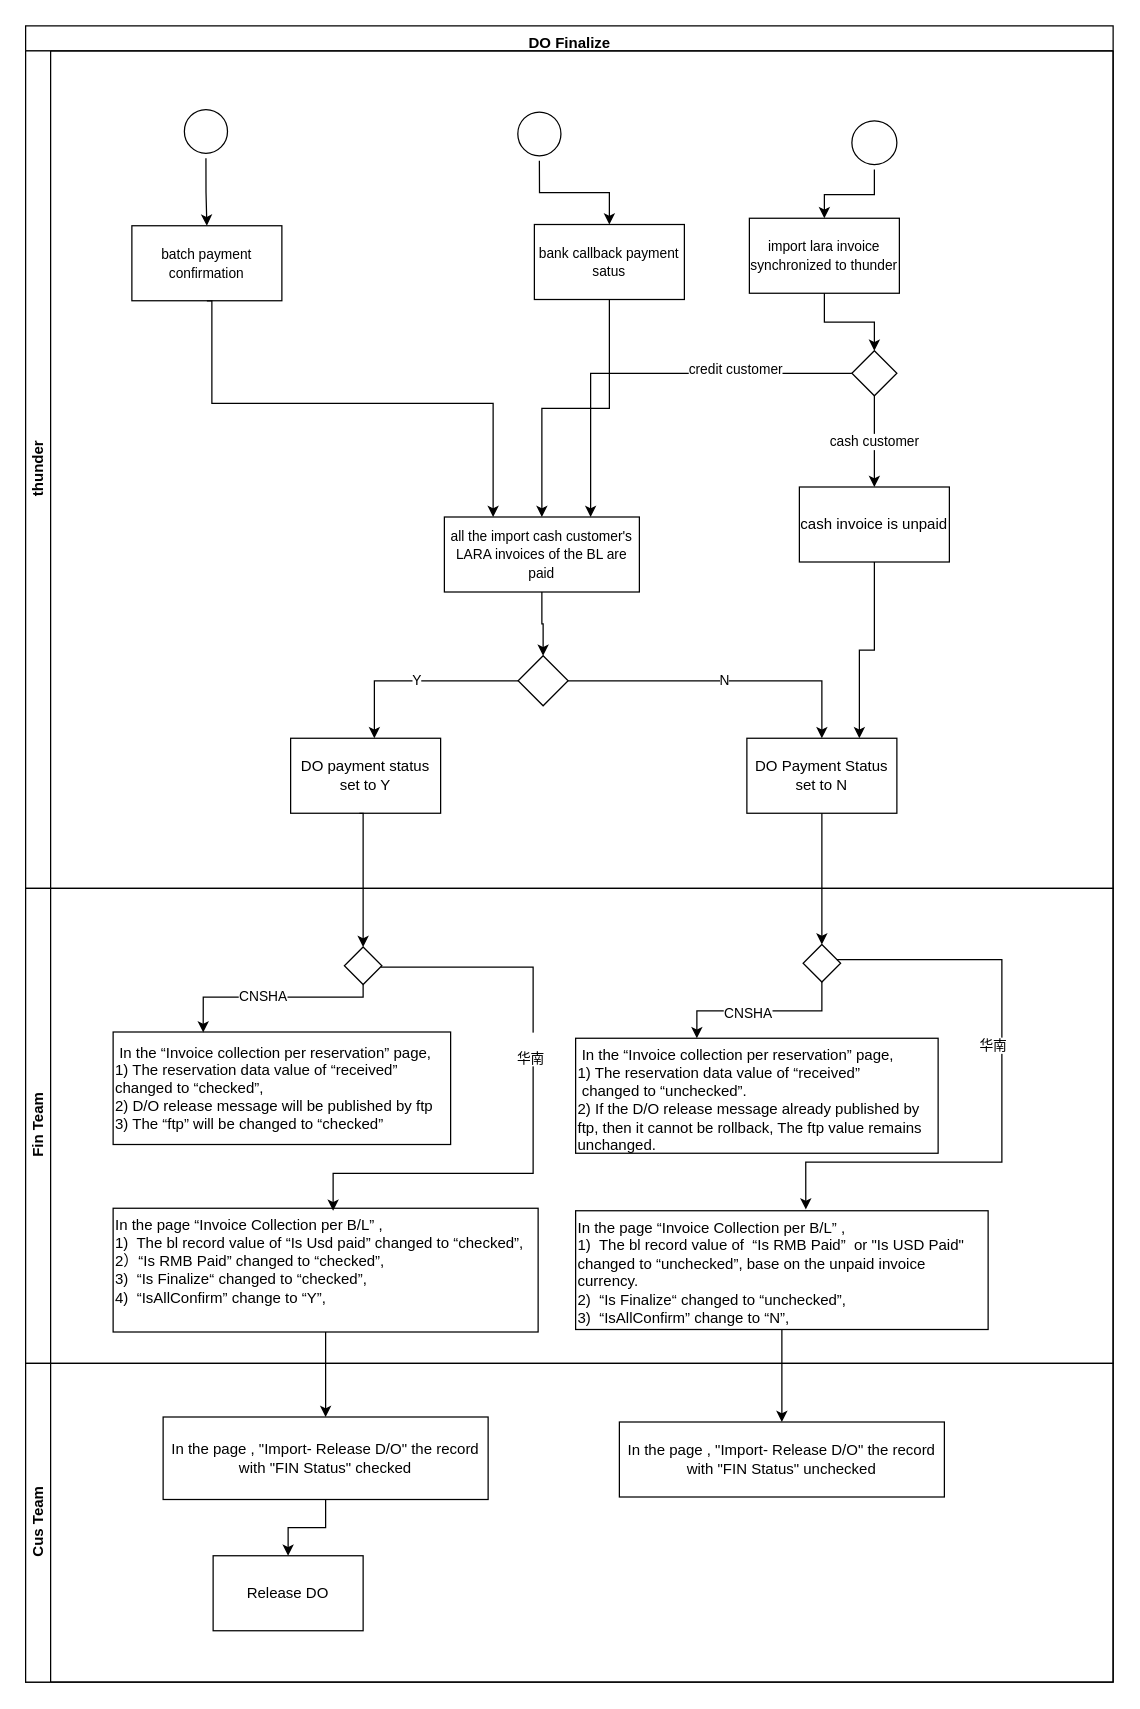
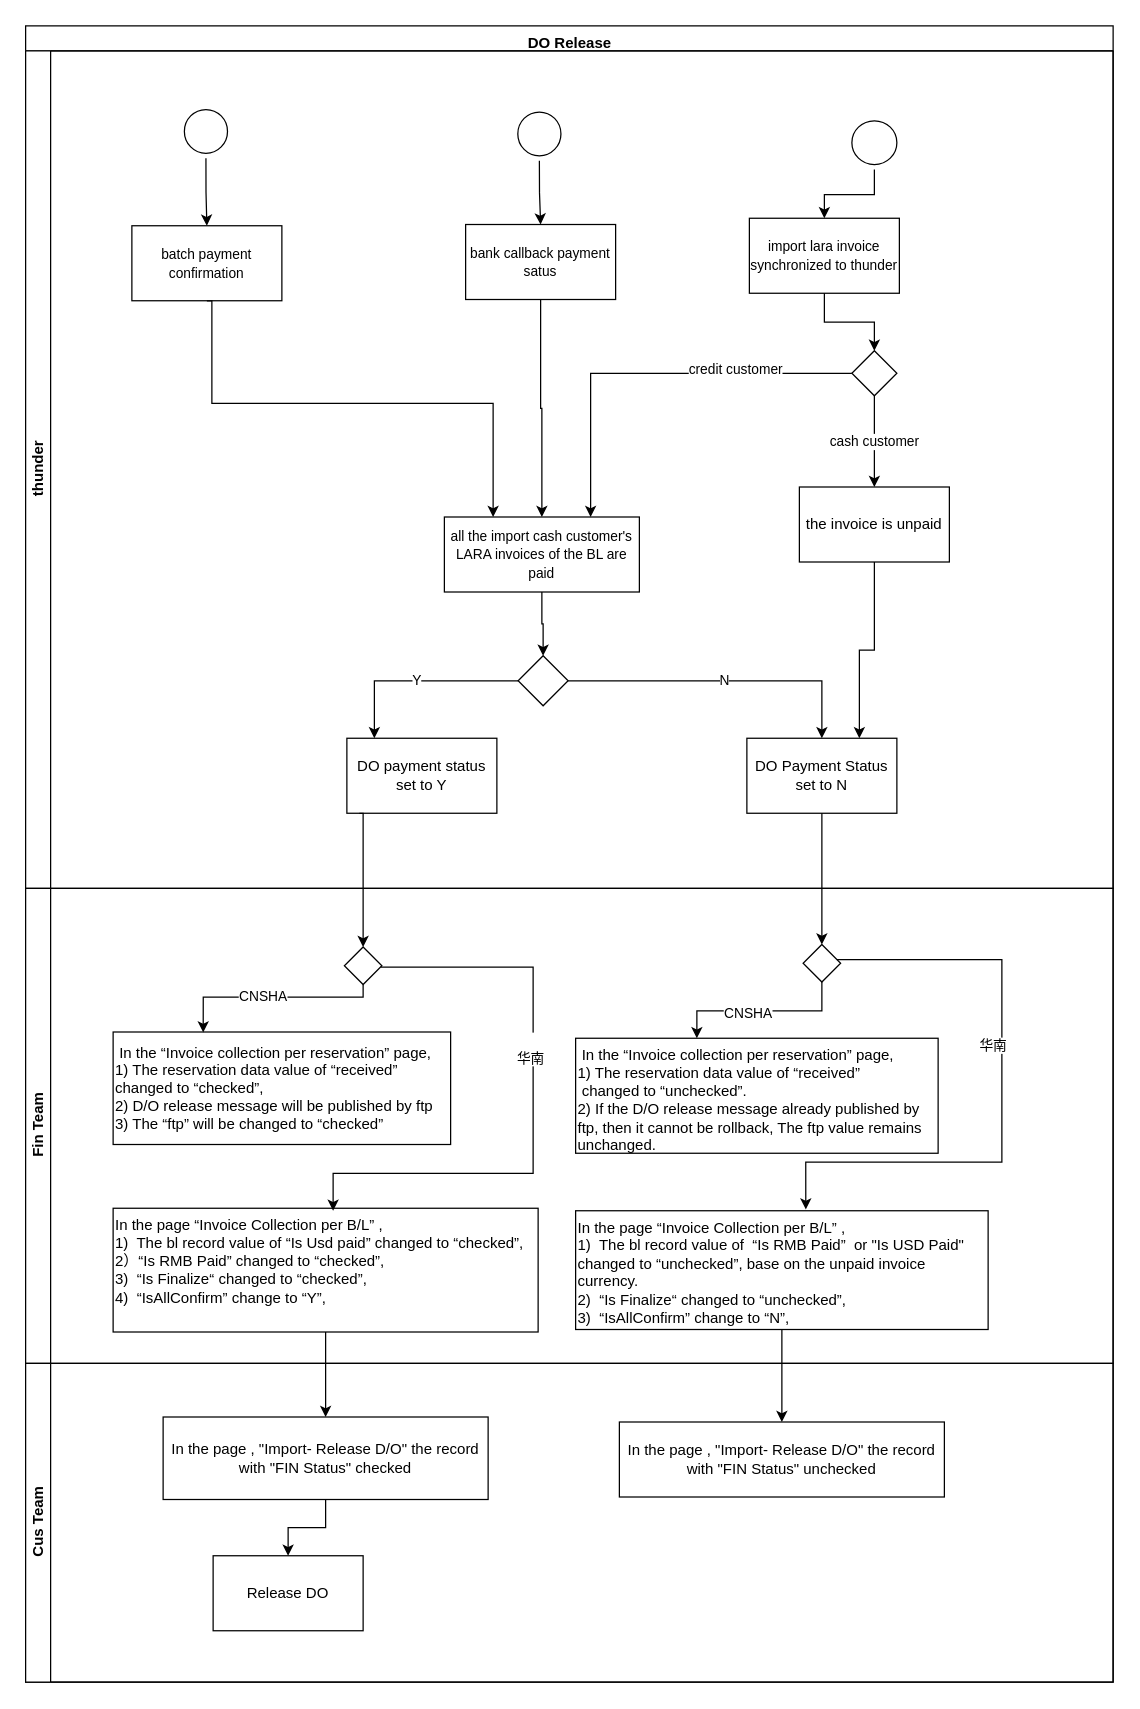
node "DO Finalize": label "DO Finalize" -> "DO Release"
node "bank callback payment satus": moved (609, 262) -> (541, 262)
node "cash invoice is unpaid": label "cash invoice is unpaid" -> "the invoice is unpaid"
node "DO payment status set to Y": moved (366, 776) -> (422, 776)
